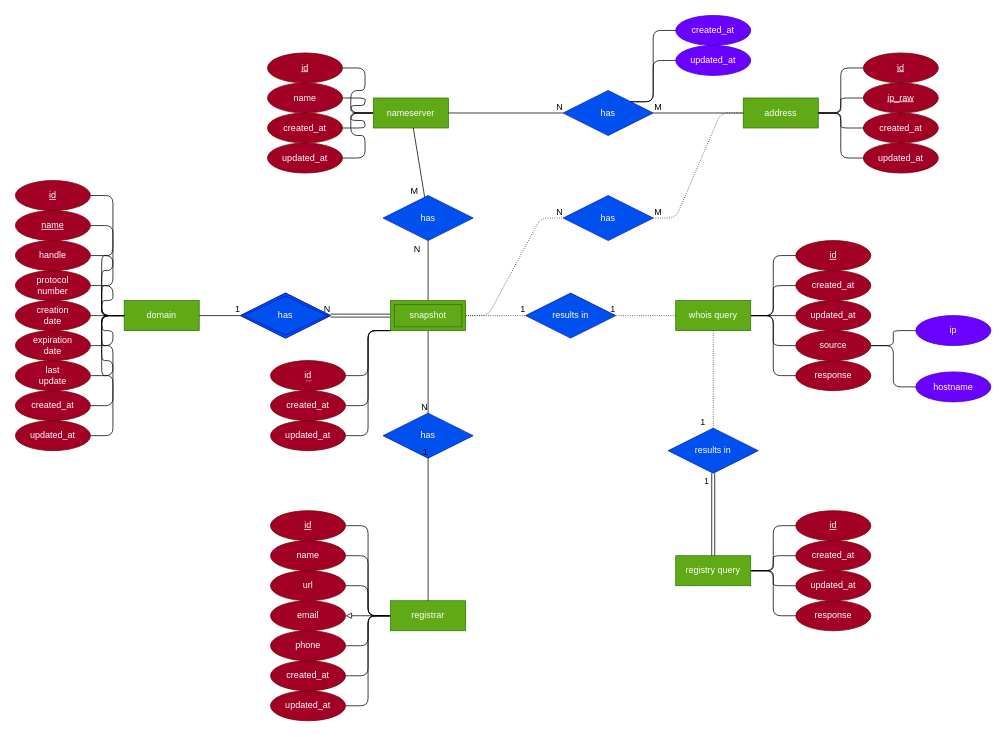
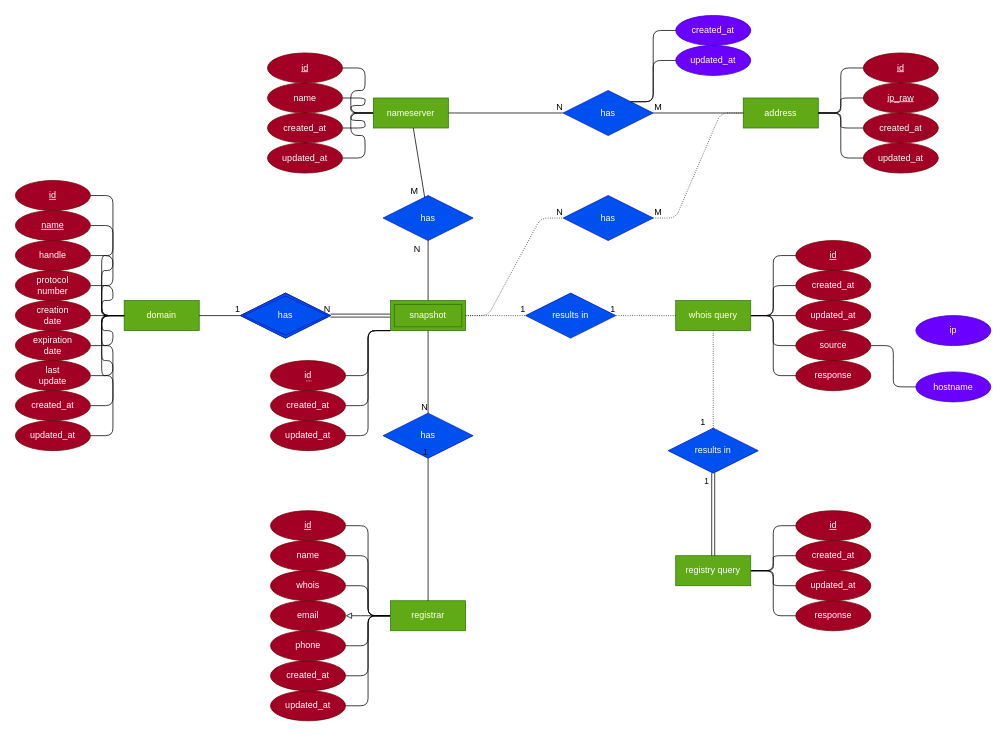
edge "ip" -- "source": removed
node "url": label "url" -> "whois"
